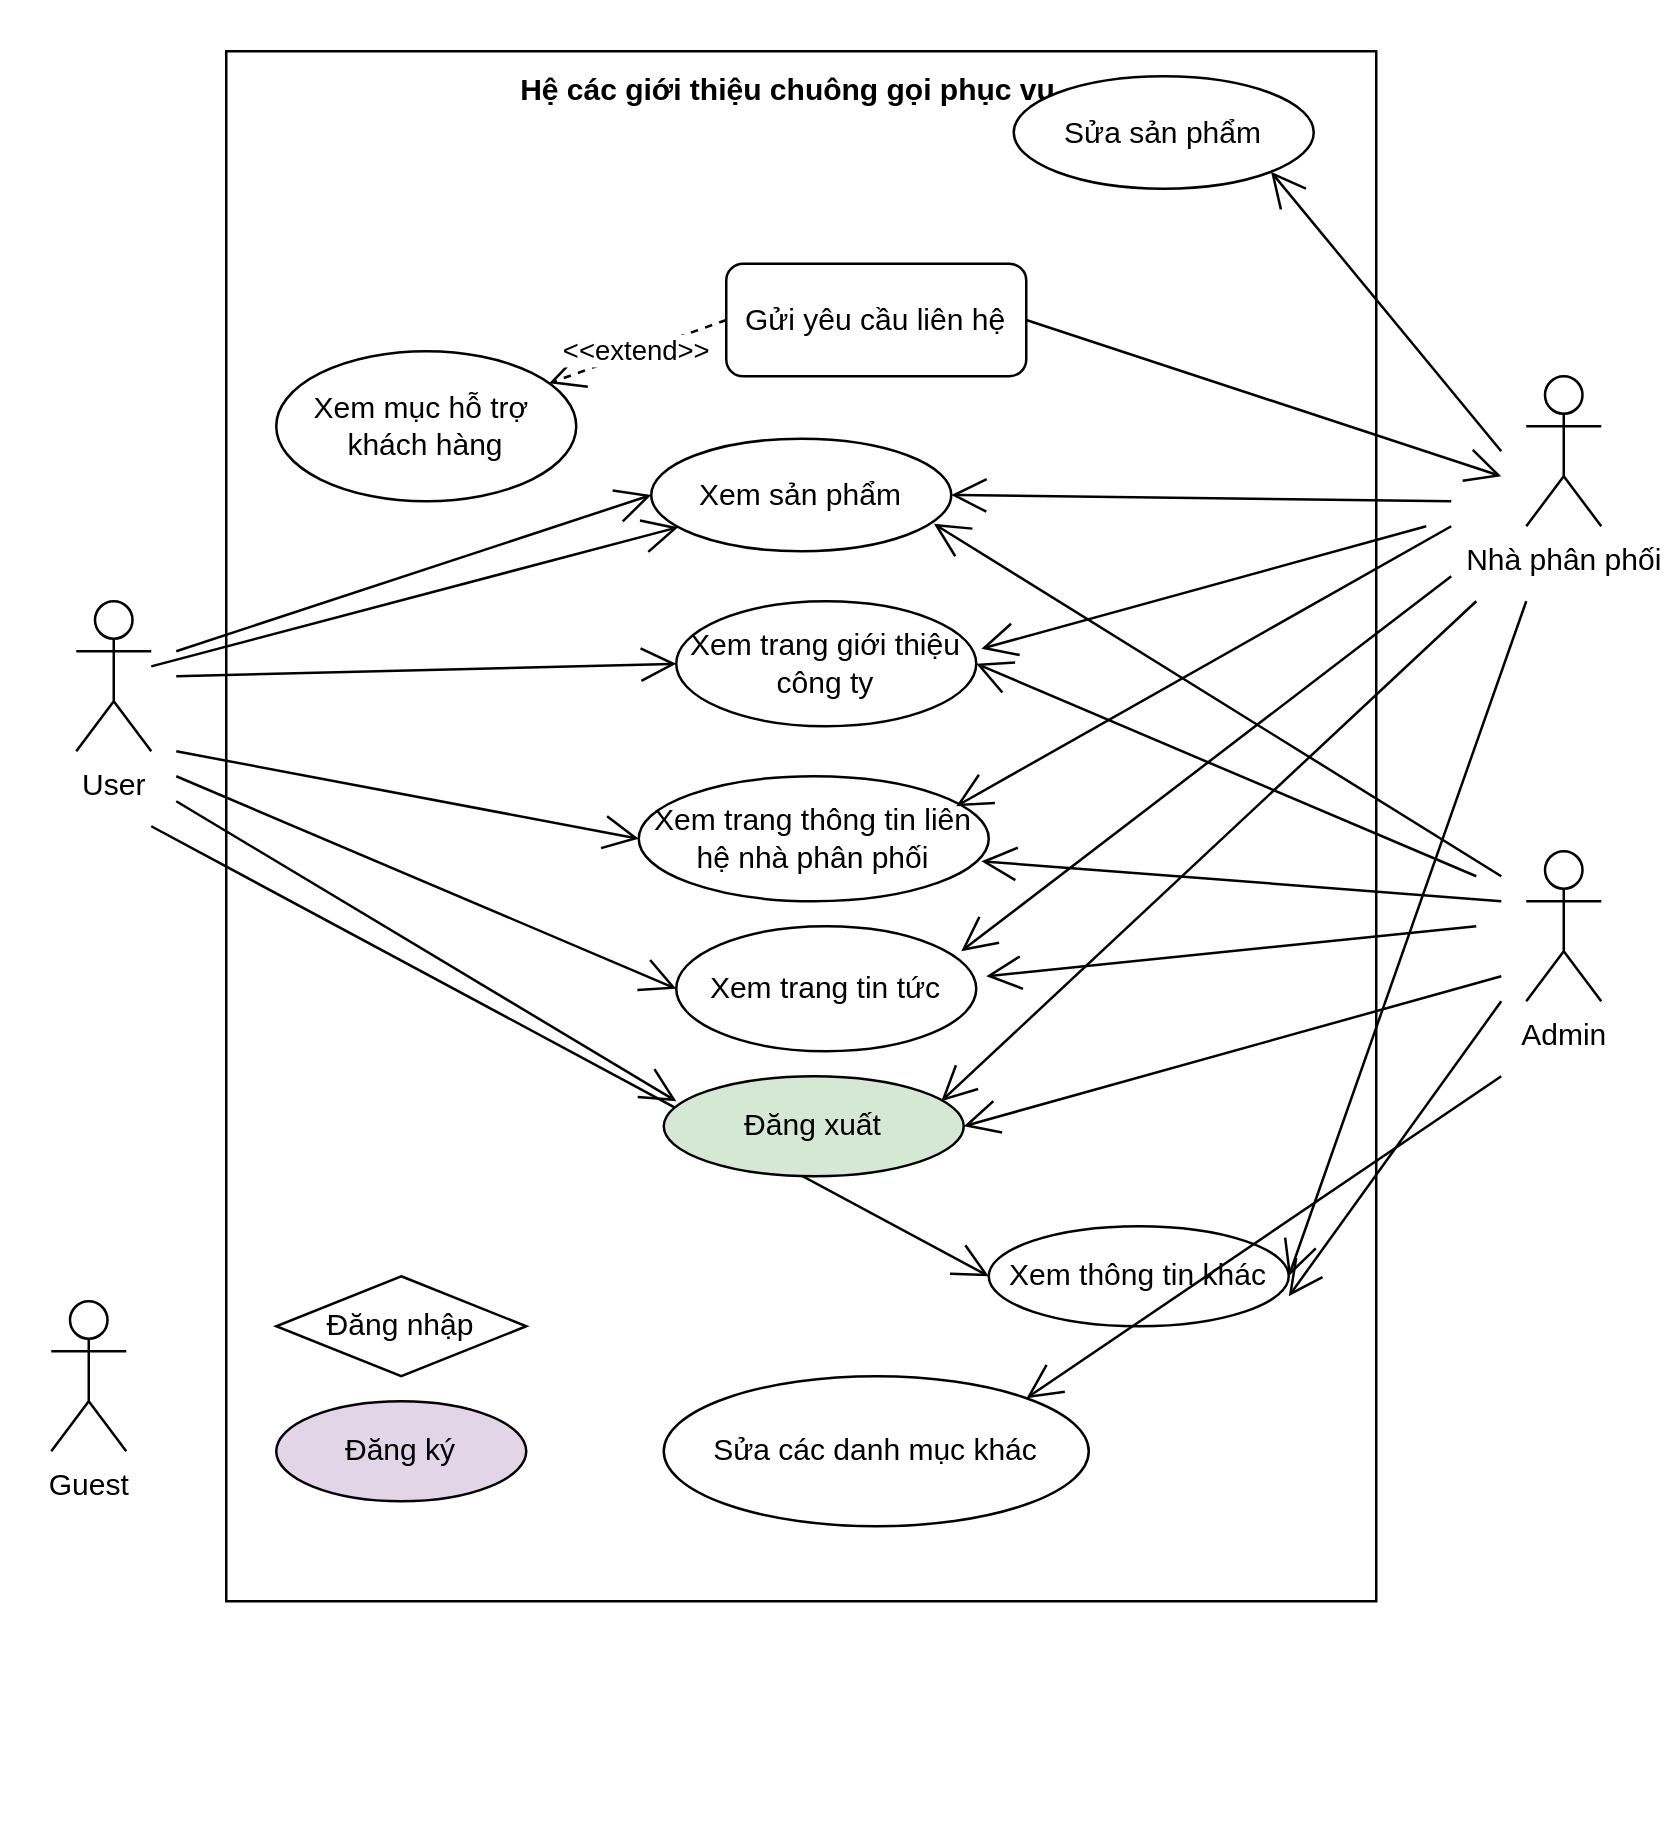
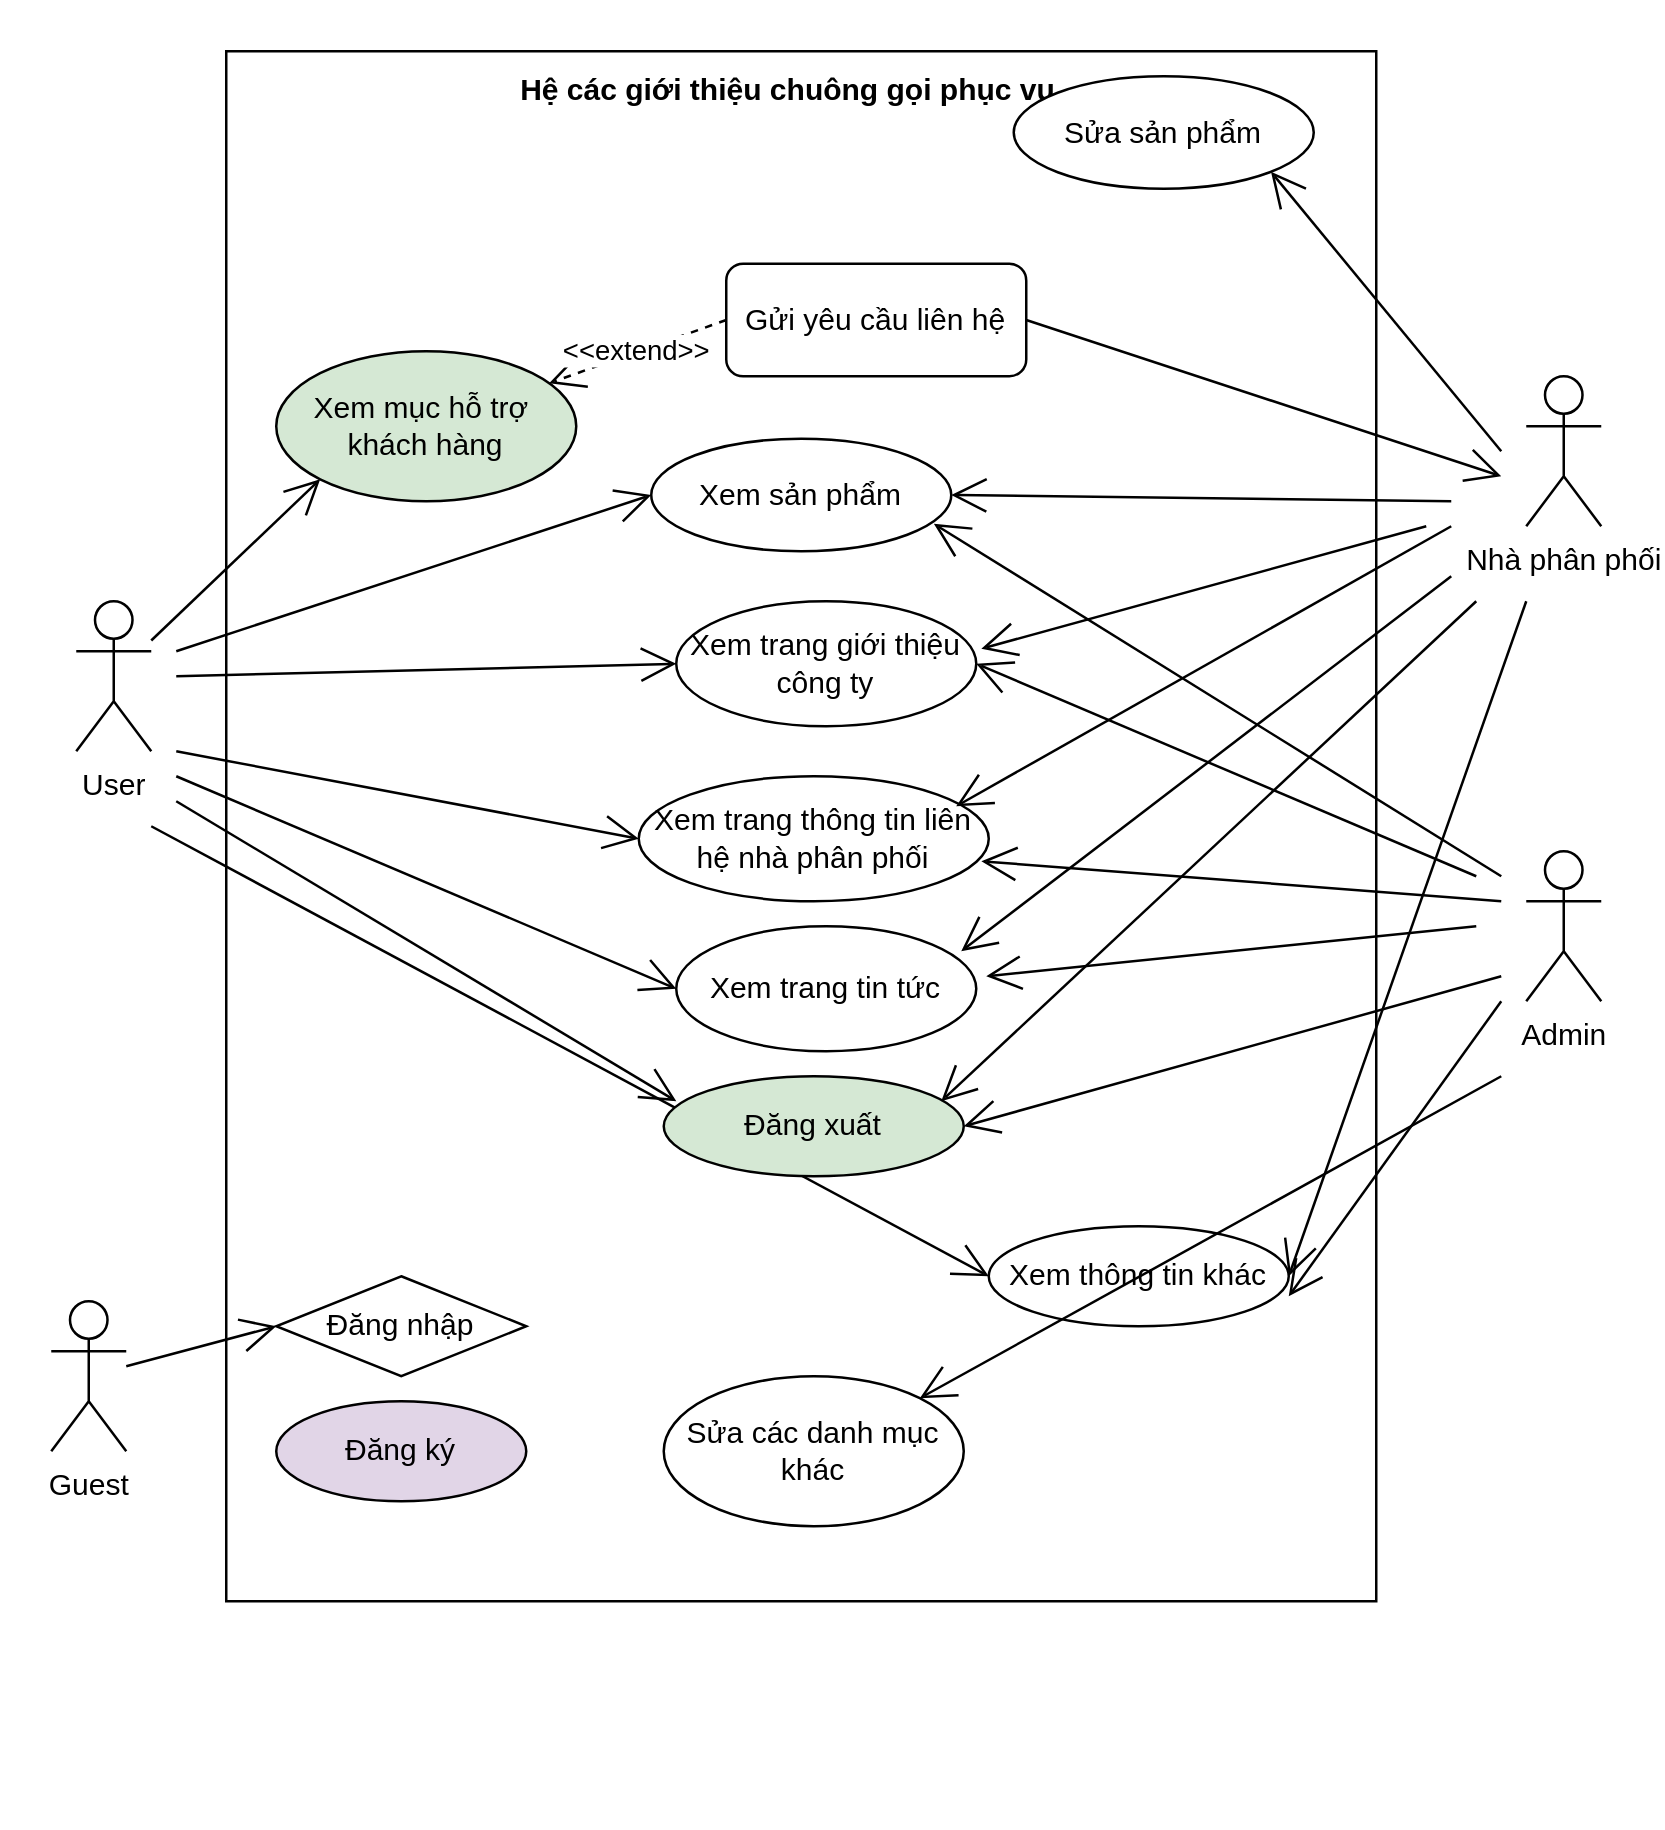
node "Xem mục hỗ trợ khách hàng": fillcolor #ffffff -> #d5e8d4
edge "User" -> "Xem sản phẩm": now "User" -> "Xem mục hỗ trợ khách hàng"
edge "Guest" -> "Đăng nhập": added
node "Sửa các danh mục khác": size 425x150 -> 300x150
